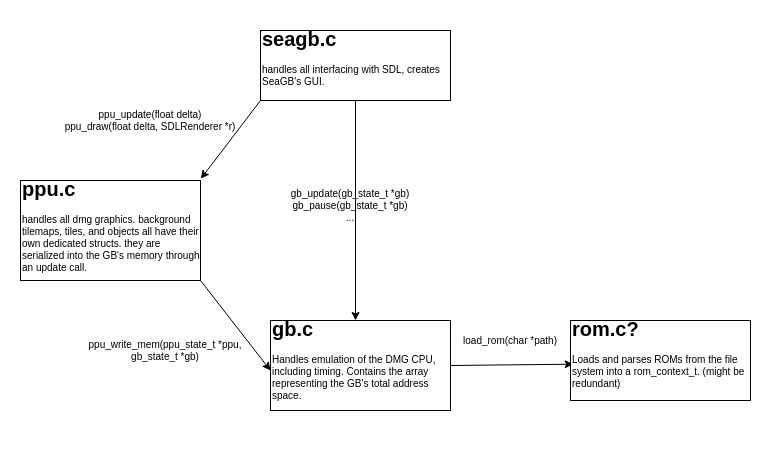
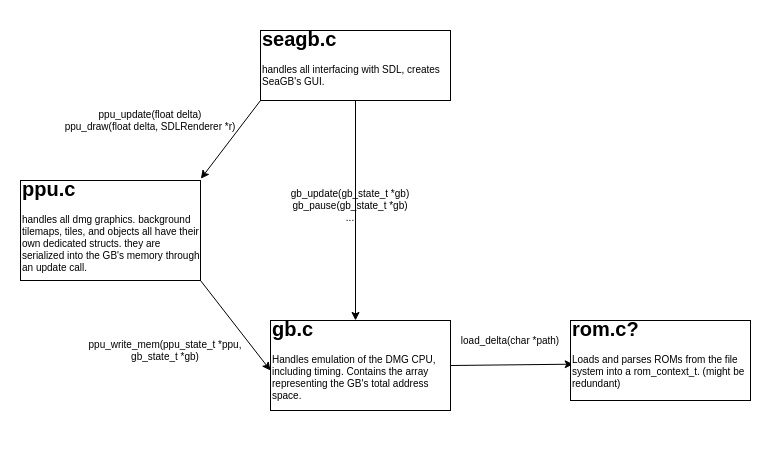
node "load_rom(char *path)": label "load_rom(char *path)" -> "load_delta(char *path)"
